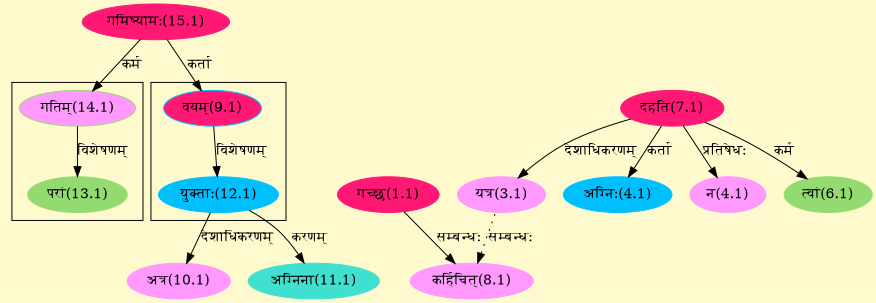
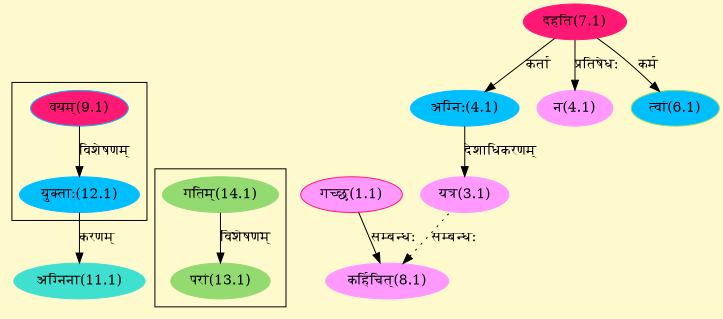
node "गमिष्यामः(15.1)": removed
node "गतिम्(14.1)": fillcolor #ff99ff -> #93db70
edge "दहति(7.1)" -> "यत्र(3.1)": now "अग्निः(4.1)" -> "यत्र(3.1)"
node "गच्छ(1.1)": fillcolor #ff1975 -> #ff99ff
node "त्वां(6.1)": fillcolor #93db70 -> #00bfff
node "अत्र(10.1)": removed
